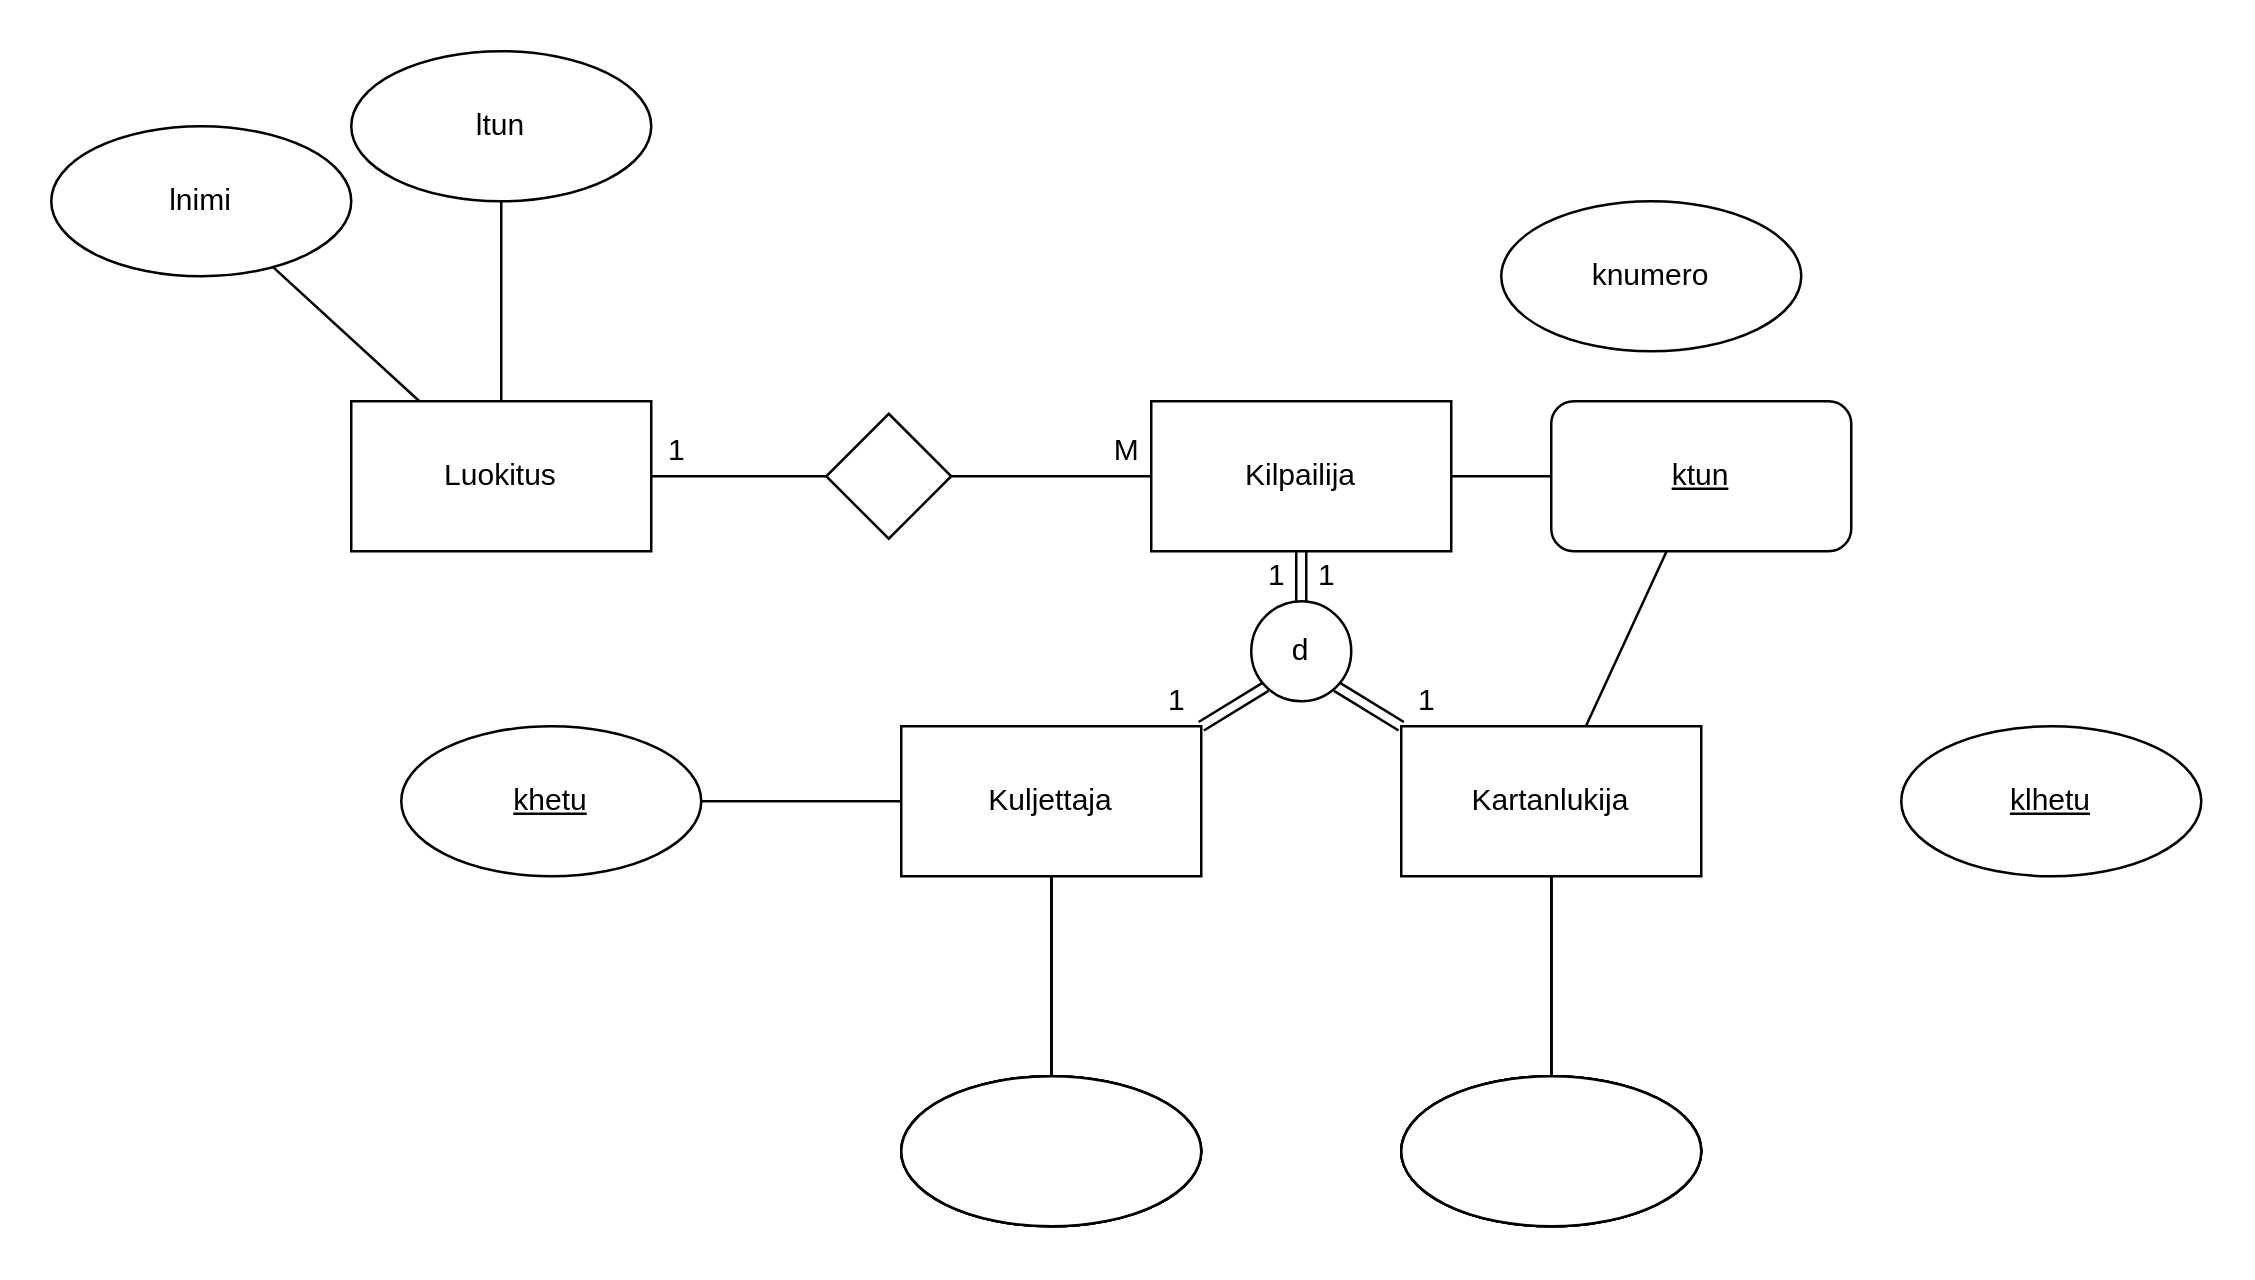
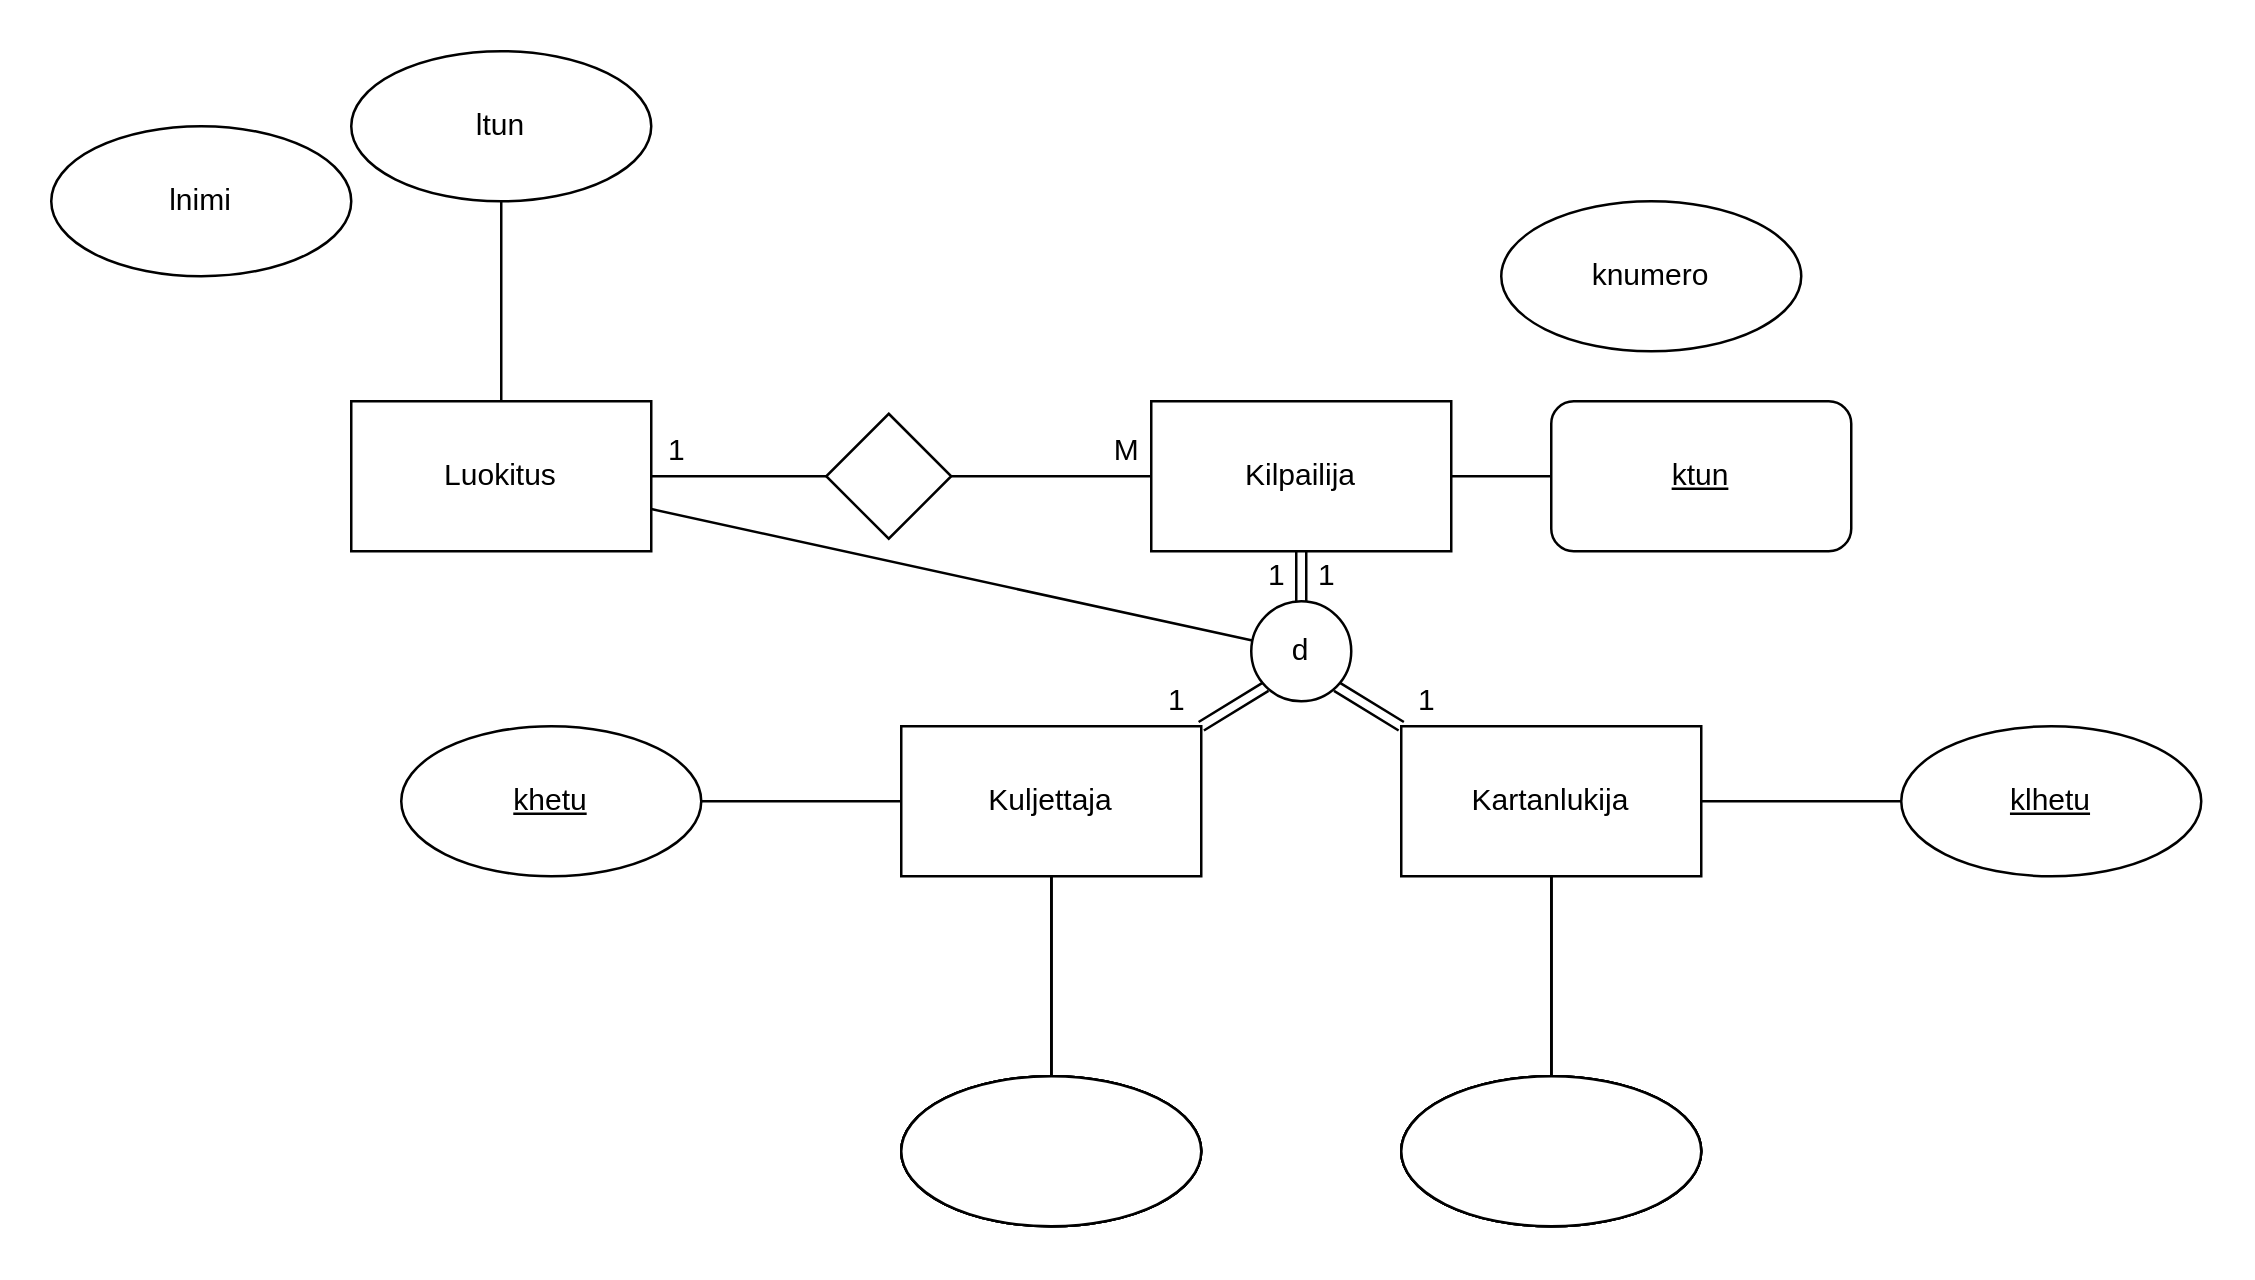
edge "lnimi" -- "Luokitus": now "d" -- "Luokitus"
edge "ktun" -- "Kartanlukija": now "klhetu" -- "Kartanlukija"
